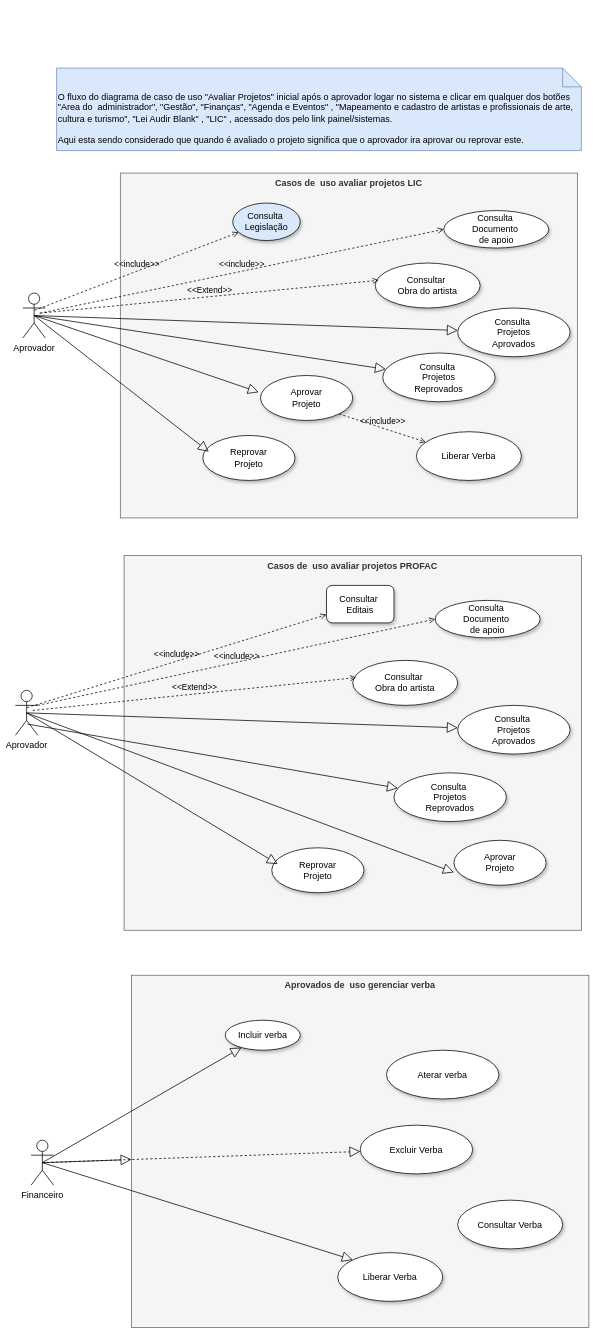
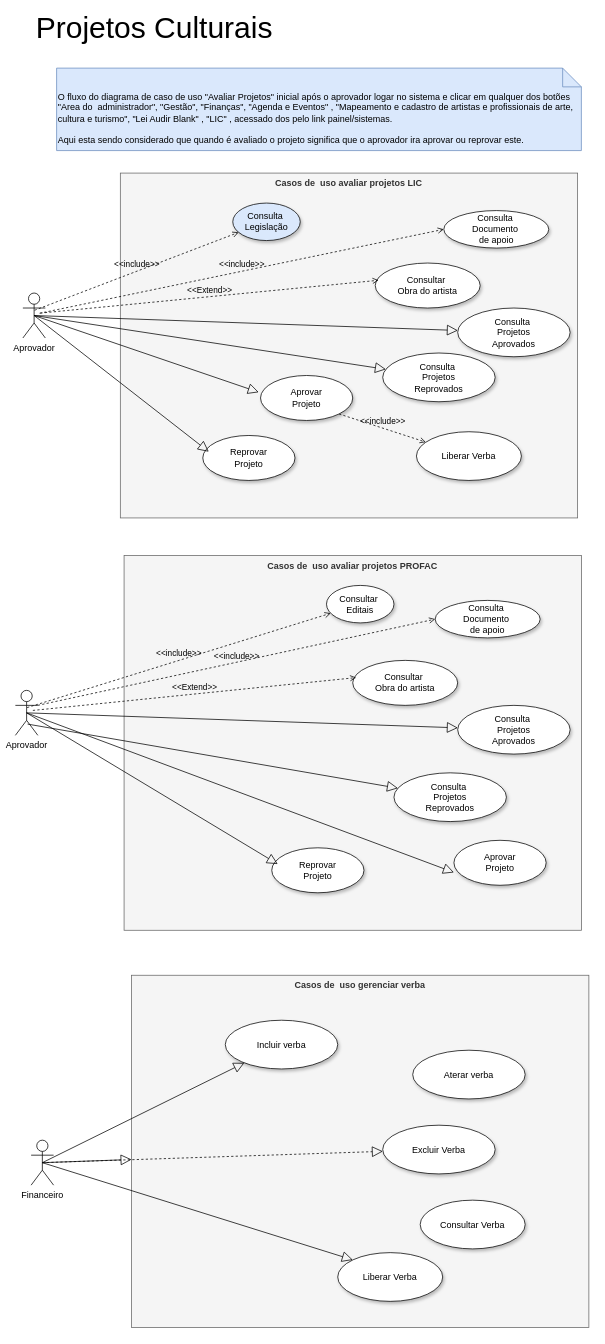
node "Projetos Culturais": added
node "Consultar Editais": shape rounded rectangle -> ellipse
node "Aprovados de uso gerenciar verba": label "Aprovados de uso gerenciar verba" -> "Casos de uso gerenciar verba"
node "Incluir verba": size 75x30 -> 113x49
node "Aterar verba": moved (443, 1075) -> (469, 1075)
node "Excluir Verba": moved (417, 1150) -> (439, 1150)
node "Consultar Verba": moved (510, 1225) -> (473, 1225)
